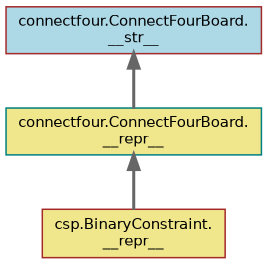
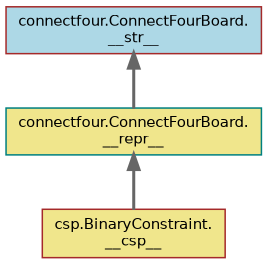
node "csp.BinaryConstraint. __repr__": label "csp.BinaryConstraint. __repr__" -> "csp.BinaryConstraint. __csp__"
